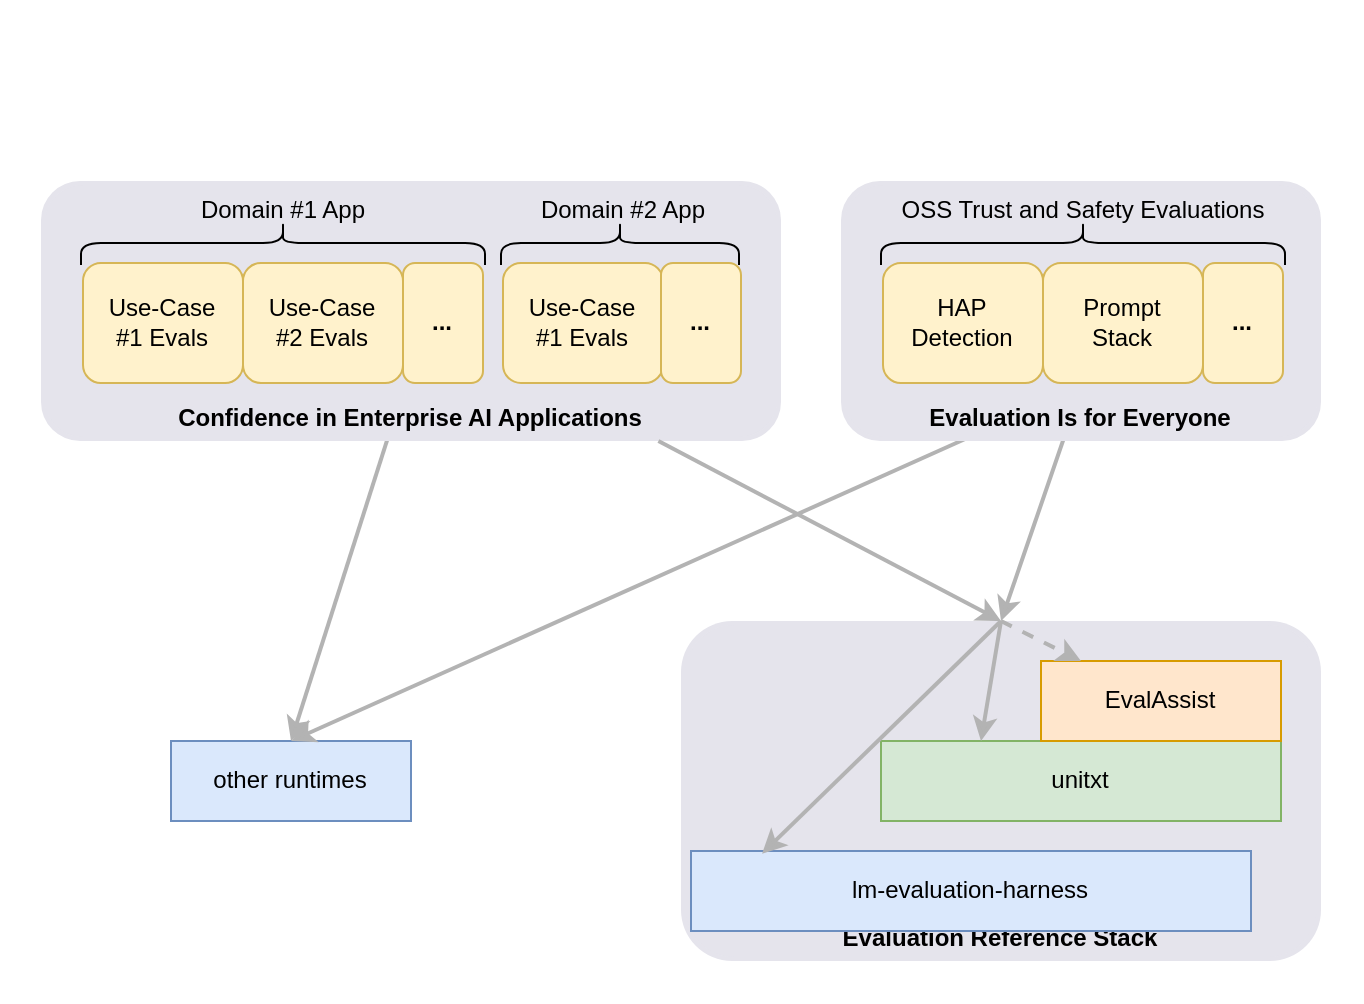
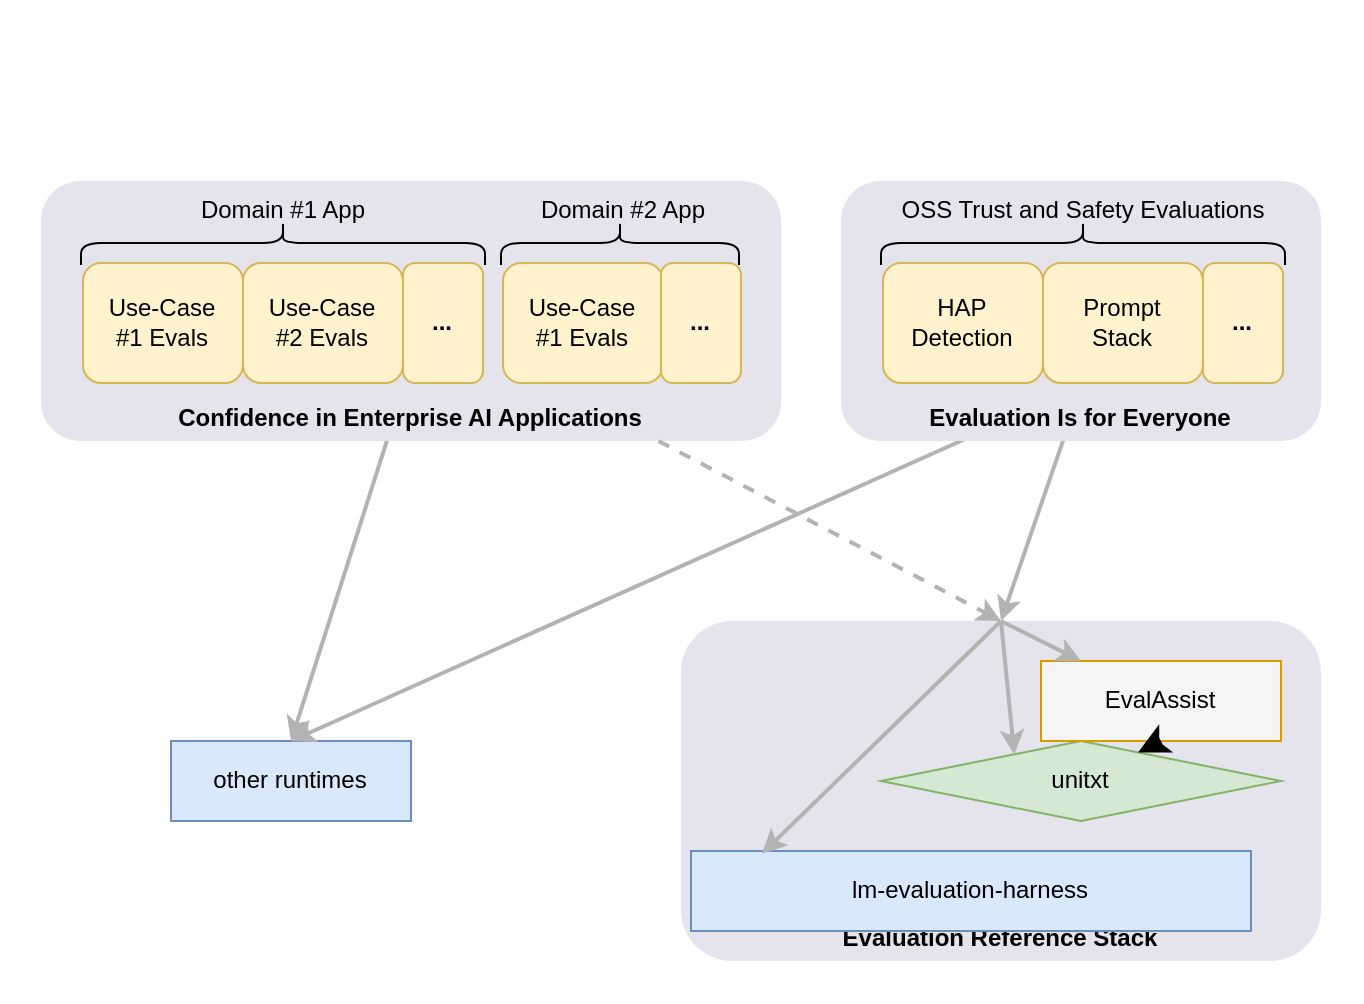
edge "Confidence in Enterprise AI Applications" -> "Evaluation Reference Stack": style solid -> dashed
edge "Evaluation Reference Stack" -> "EvalAssist": style dashed -> solid
node "EvalAssist": fillcolor #ffe6cc -> #f5f5f5
node "unitxt": shape rectangle -> diamond
